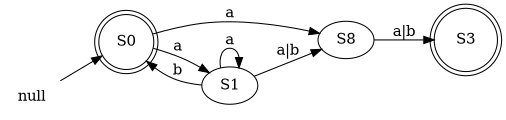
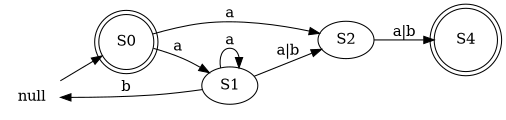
node "S8": label "S8" -> "S2"
node "S3": label "S3" -> "S4"
edge "S1" -> "S0": now "S1" -> "null"
